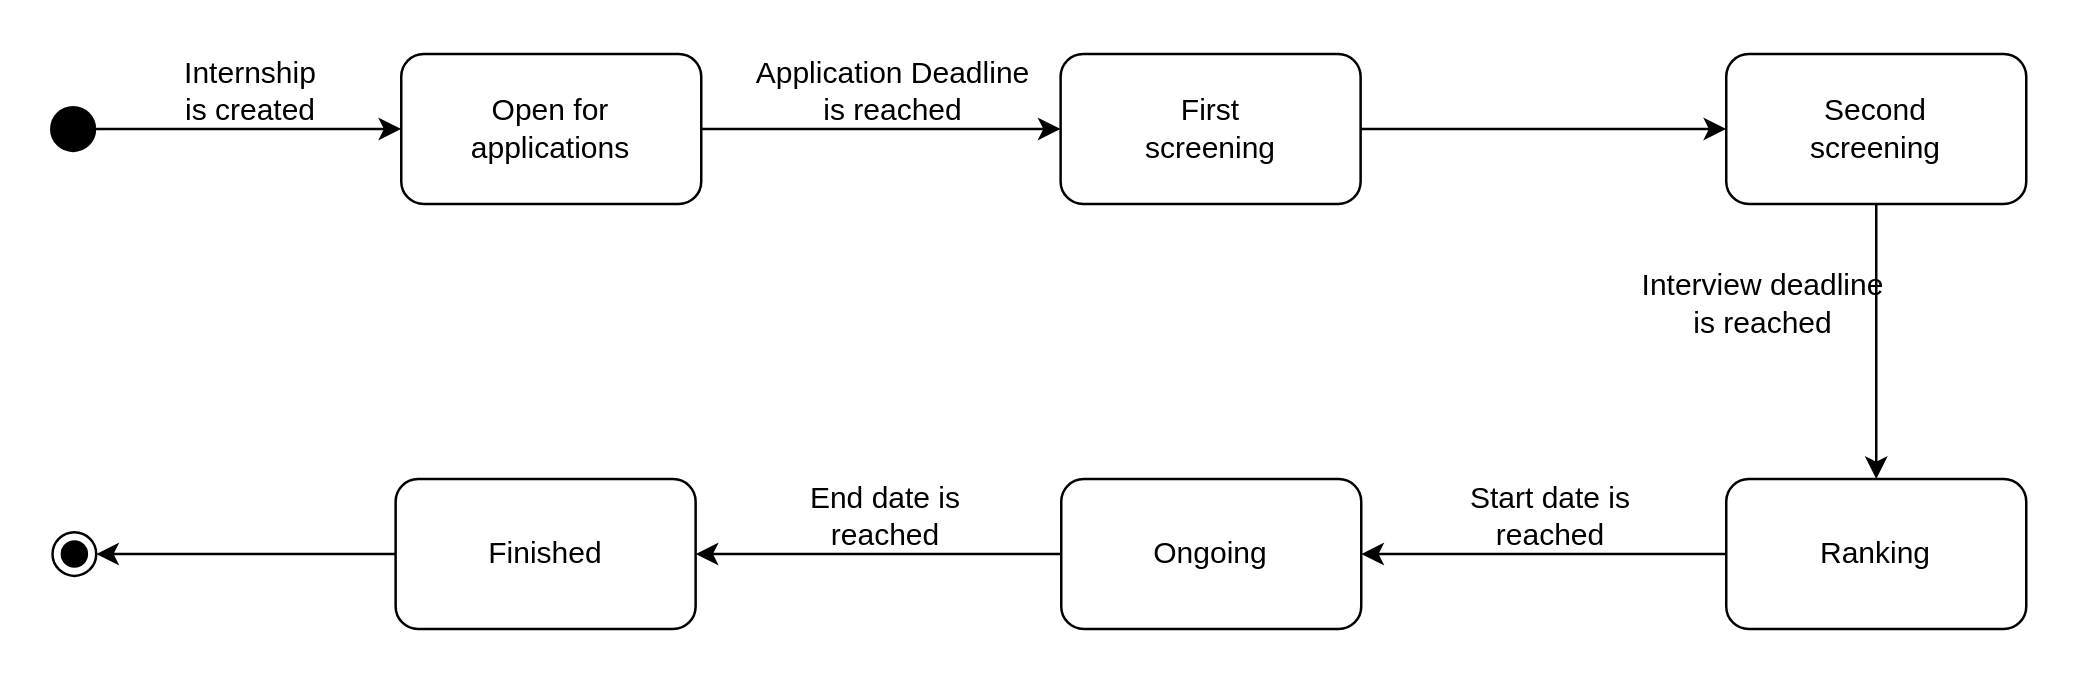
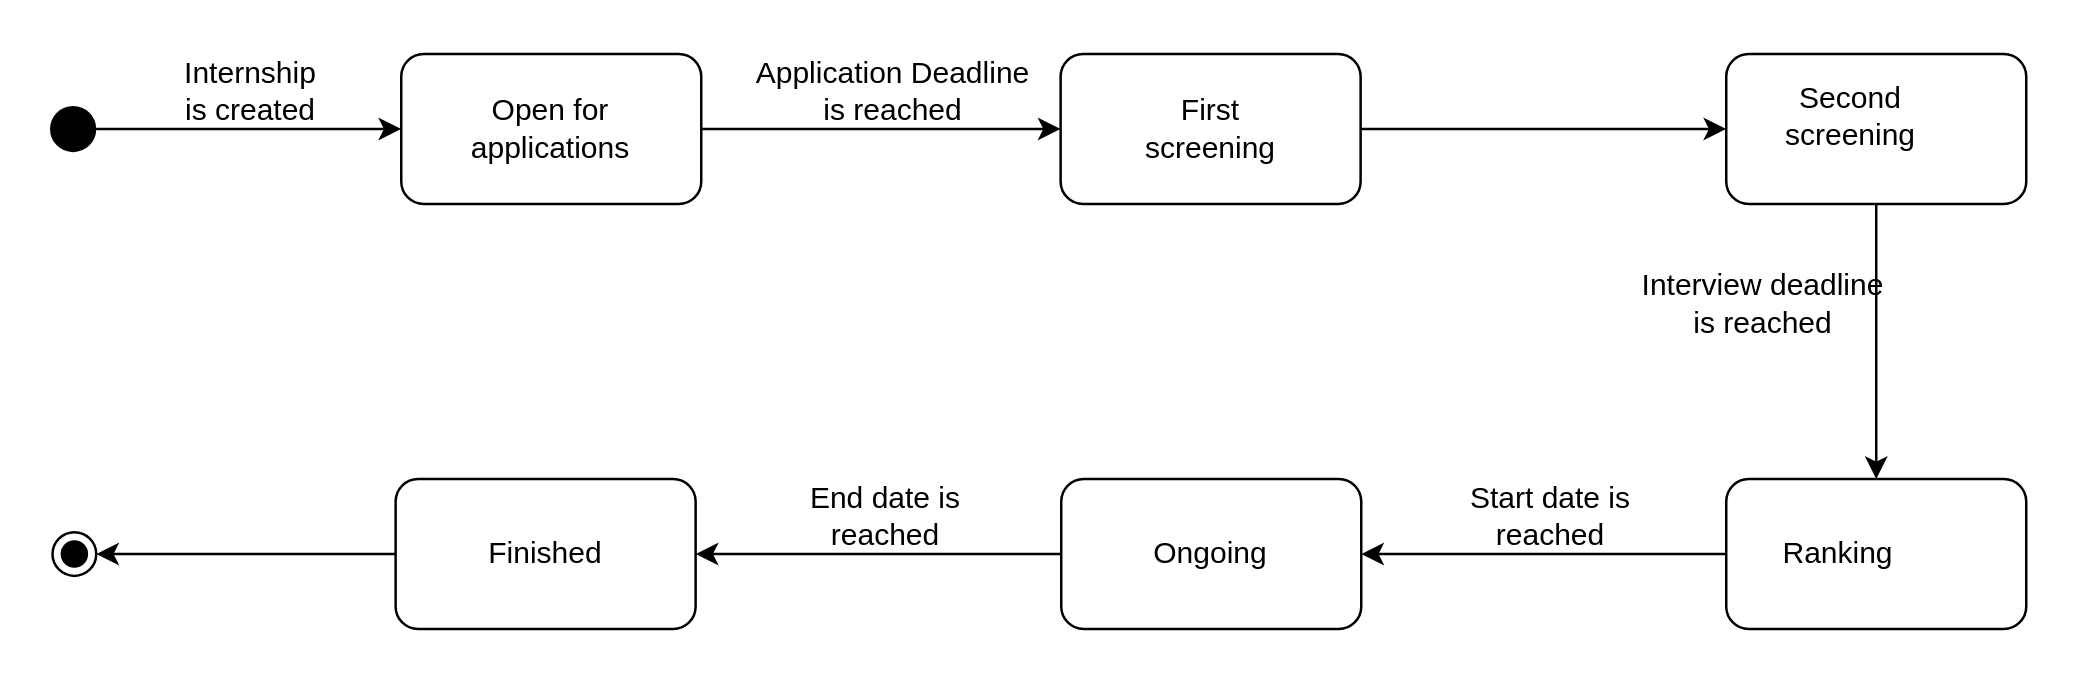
node "Second screening": moved (1876, 129) -> (1851, 116)
node "Ranking": moved (1876, 554) -> (1839, 554)
